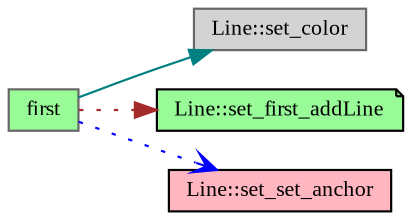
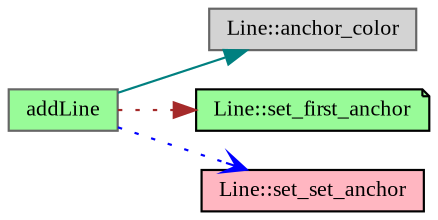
node "Line::set_color": label "Line::set_color" -> "Line::anchor_color"
node "first": label "first" -> "addLine"
node "Line::set_first_addLine": label "Line::set_first_addLine" -> "Line::set_first_anchor"
